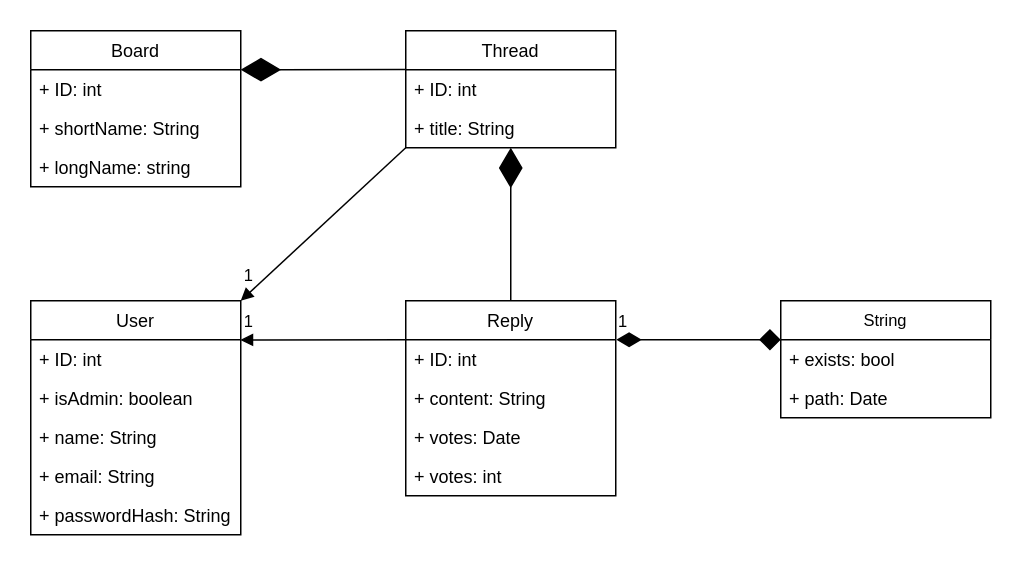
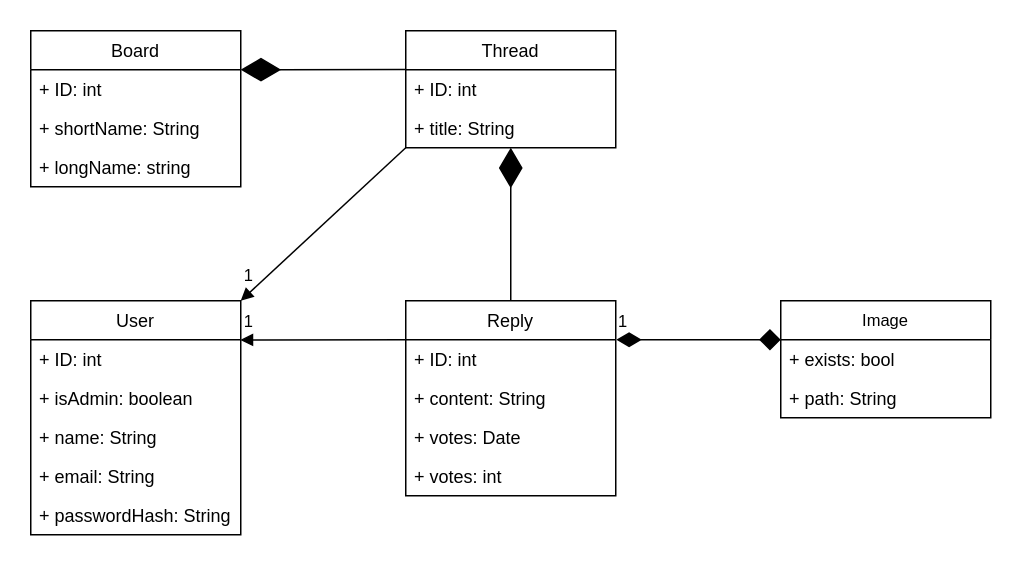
node "String": label "String" -> "Image"
node "+ path: Date": label "+ path: Date" -> "+ path: String"
